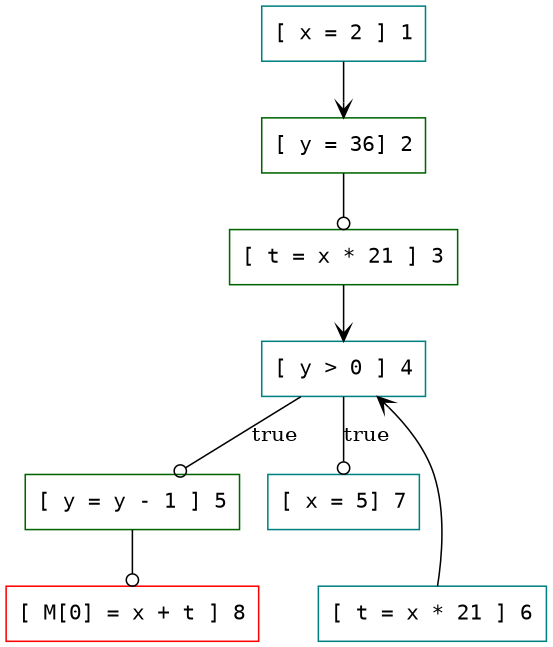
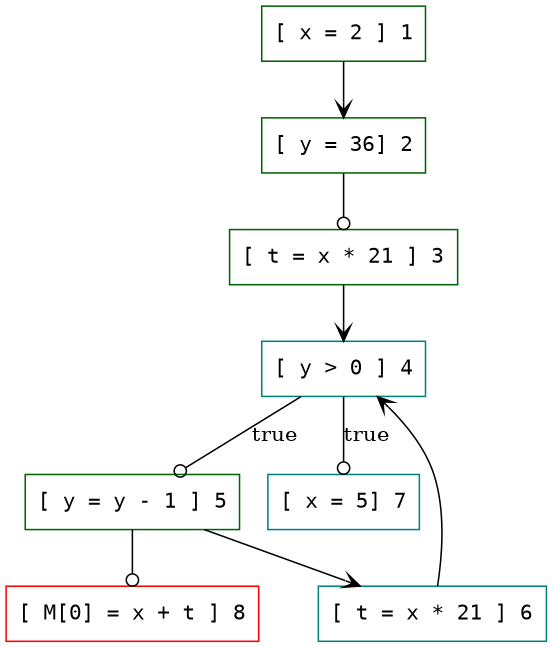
node "[ x = 2 ] 1": color teal -> darkgreen
edge "[ y = y - 1 ] 5" -> "[ t = x * 21 ] 6": added
